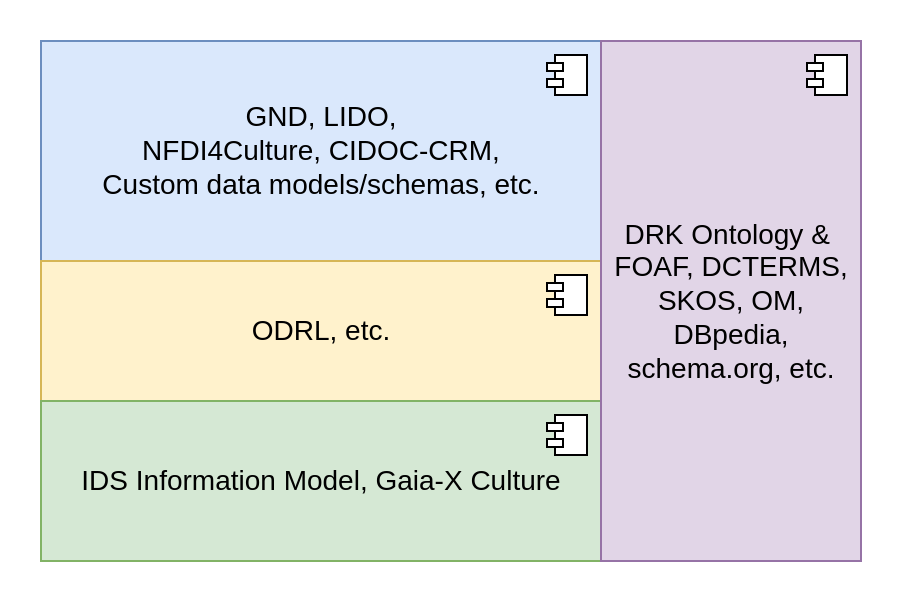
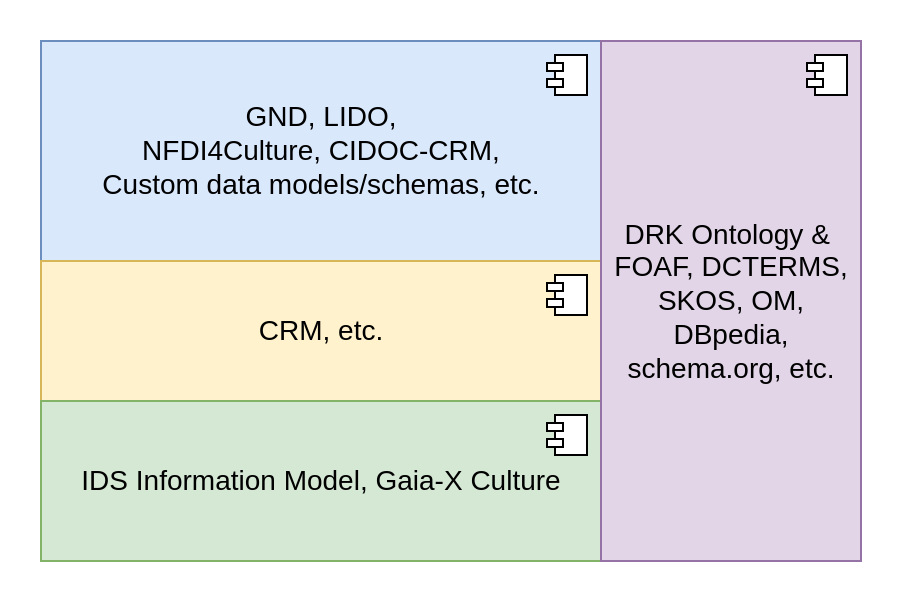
node "ODRL, etc.": label "ODRL, etc." -> "CRM, etc."
